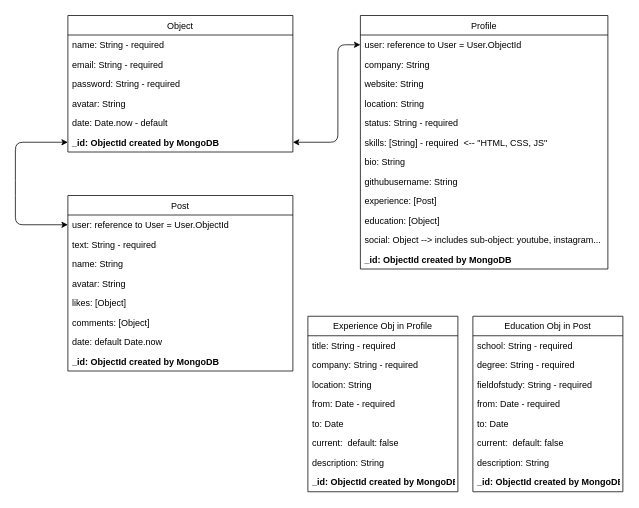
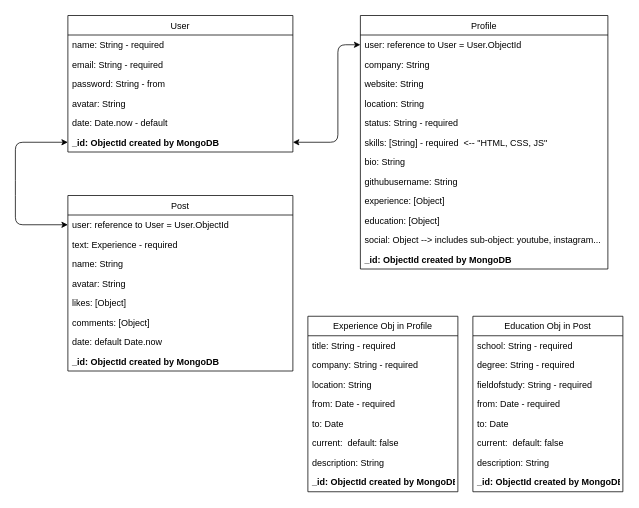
node "Object": label "Object" -> "User"
node "password: String - required": label "password: String - required" -> "password: String - from"
node "experience: [Post]": label "experience: [Post]" -> "experience: [Object]"
node "text: String - required": label "text: String - required" -> "text: Experience - required"
